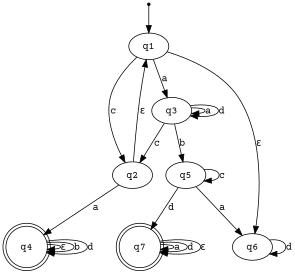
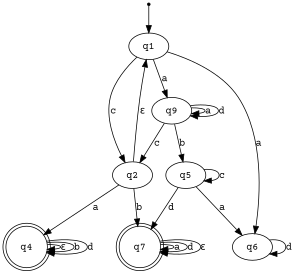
node "q3": label "q3" -> "q9"
edge "q1" -> "q6": label "ε" -> "a"
edge "q2" -> "q7": added, label "b"
